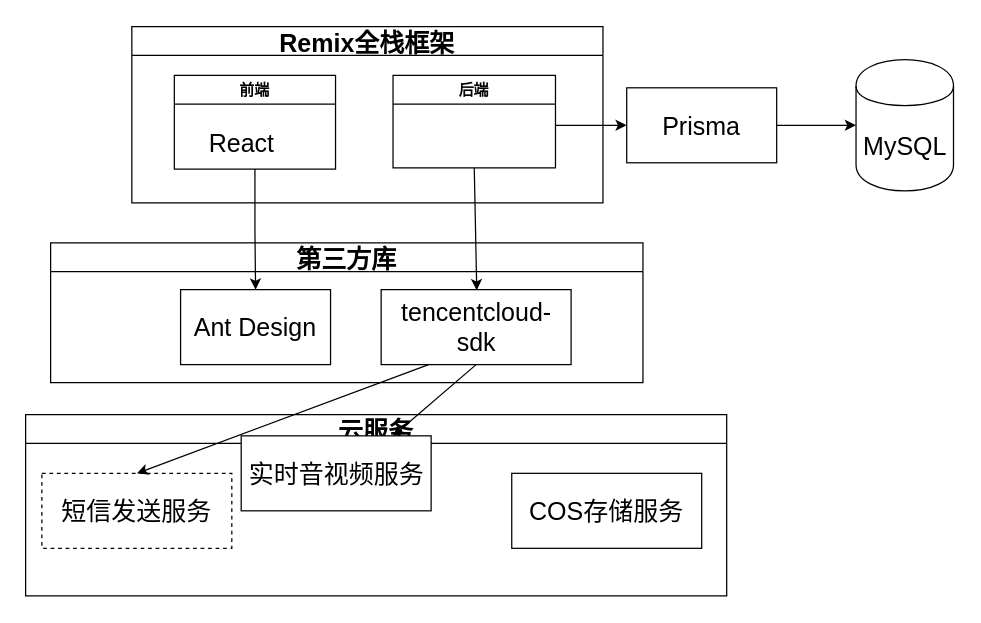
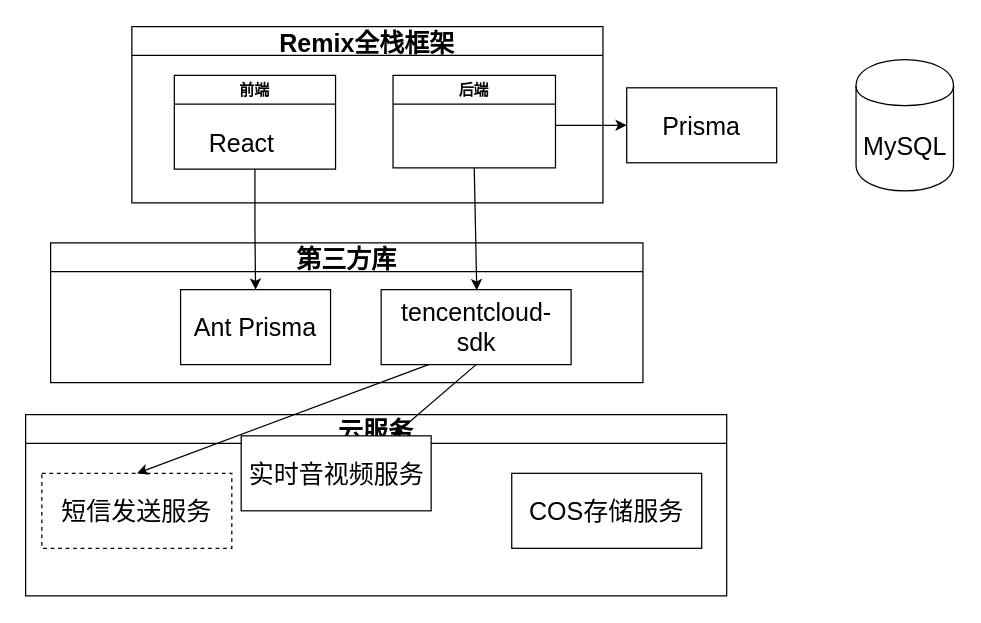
edge "Prisma" -> "MySQL": removed
node "Ant Design": label "Ant Design" -> "Ant Prisma"
